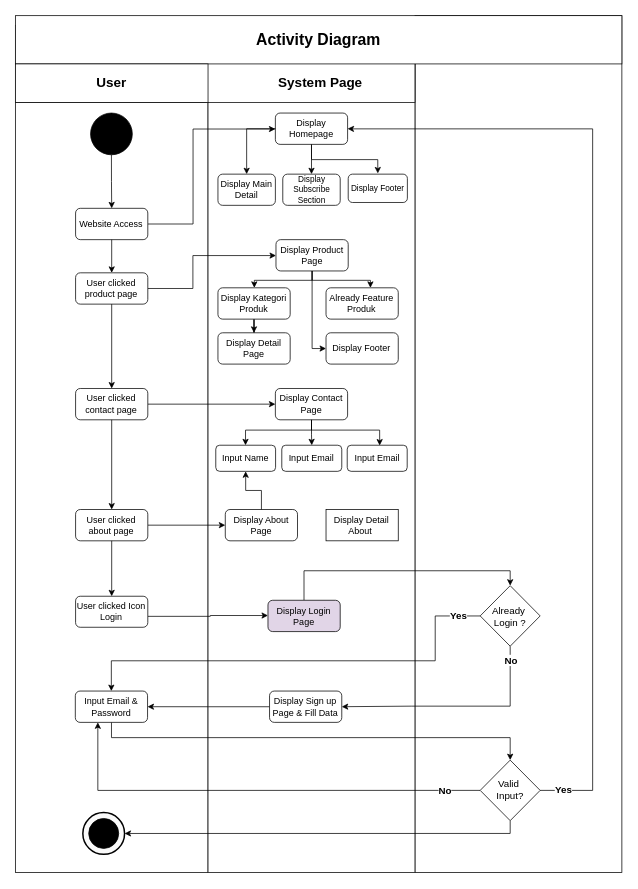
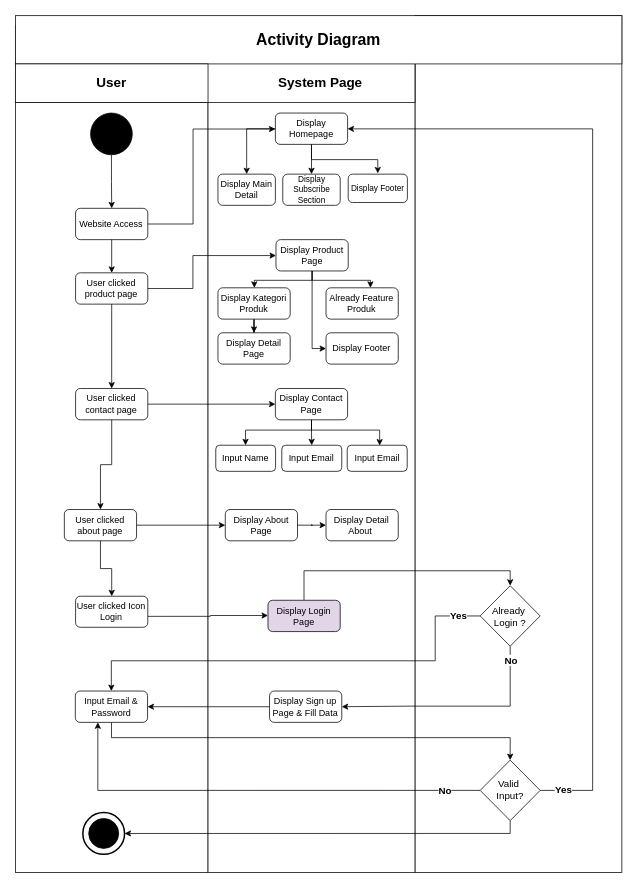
edge "Display About Page" -> "Input Name": now "Display About Page" -> "Display Detail About"
node "User clicked about page": moved (112, 525) -> (100, 525)
node "Display Detail About": shape rectangle -> rounded rectangle
